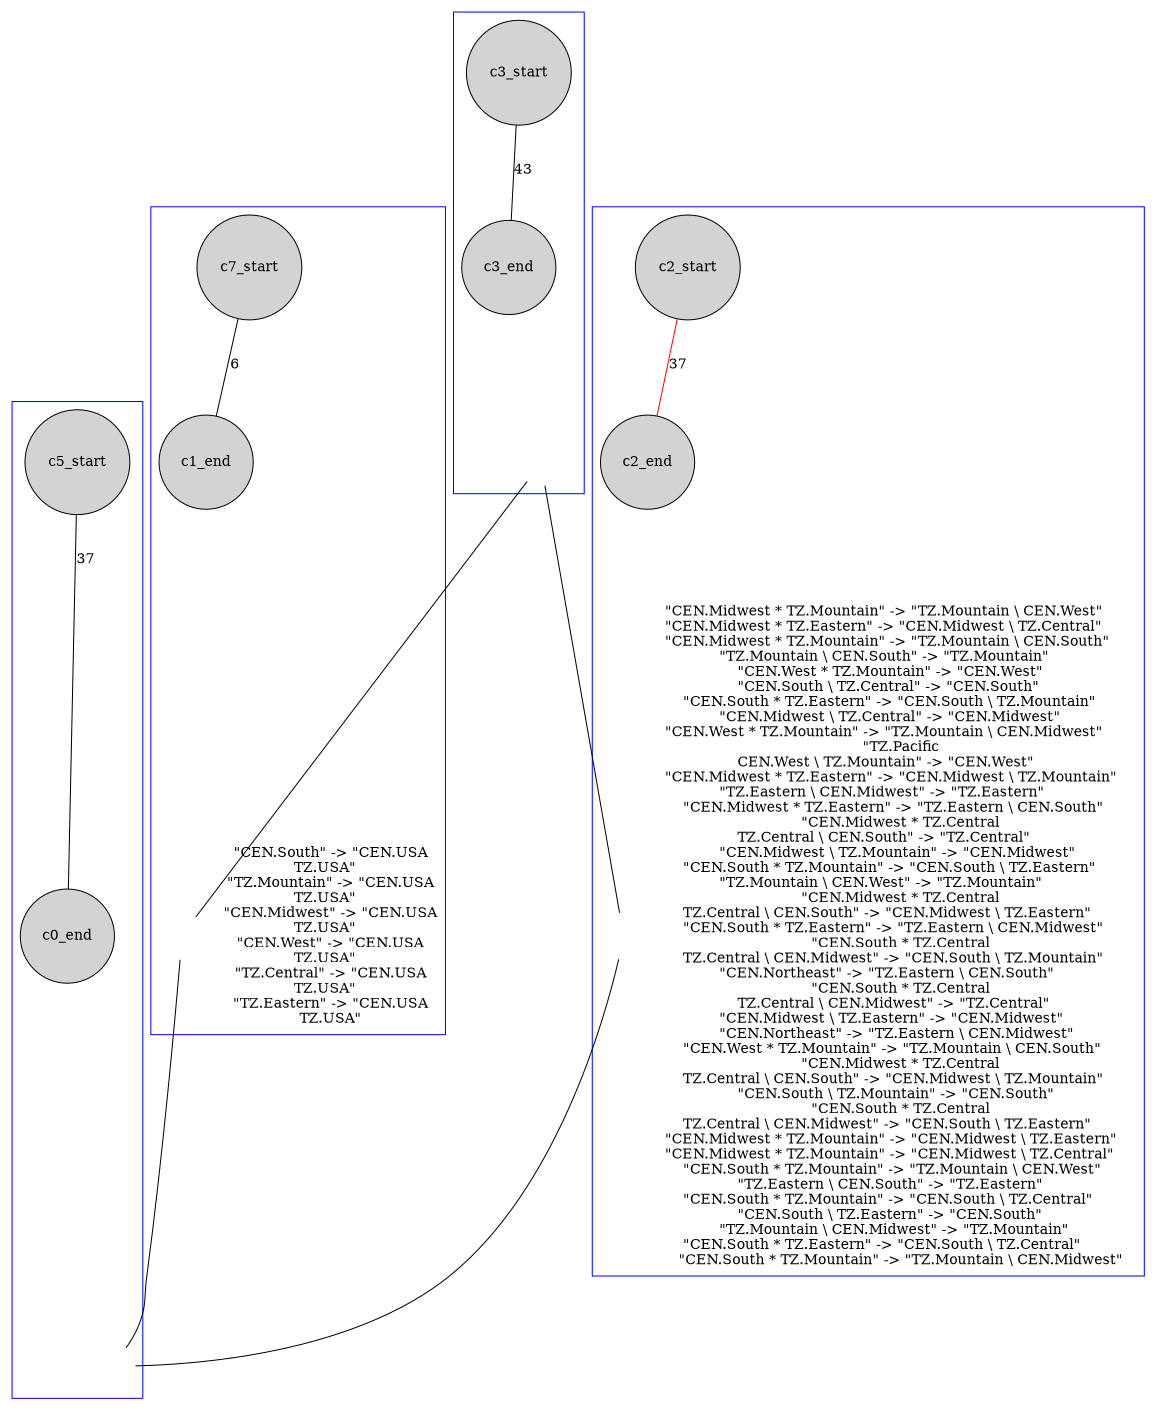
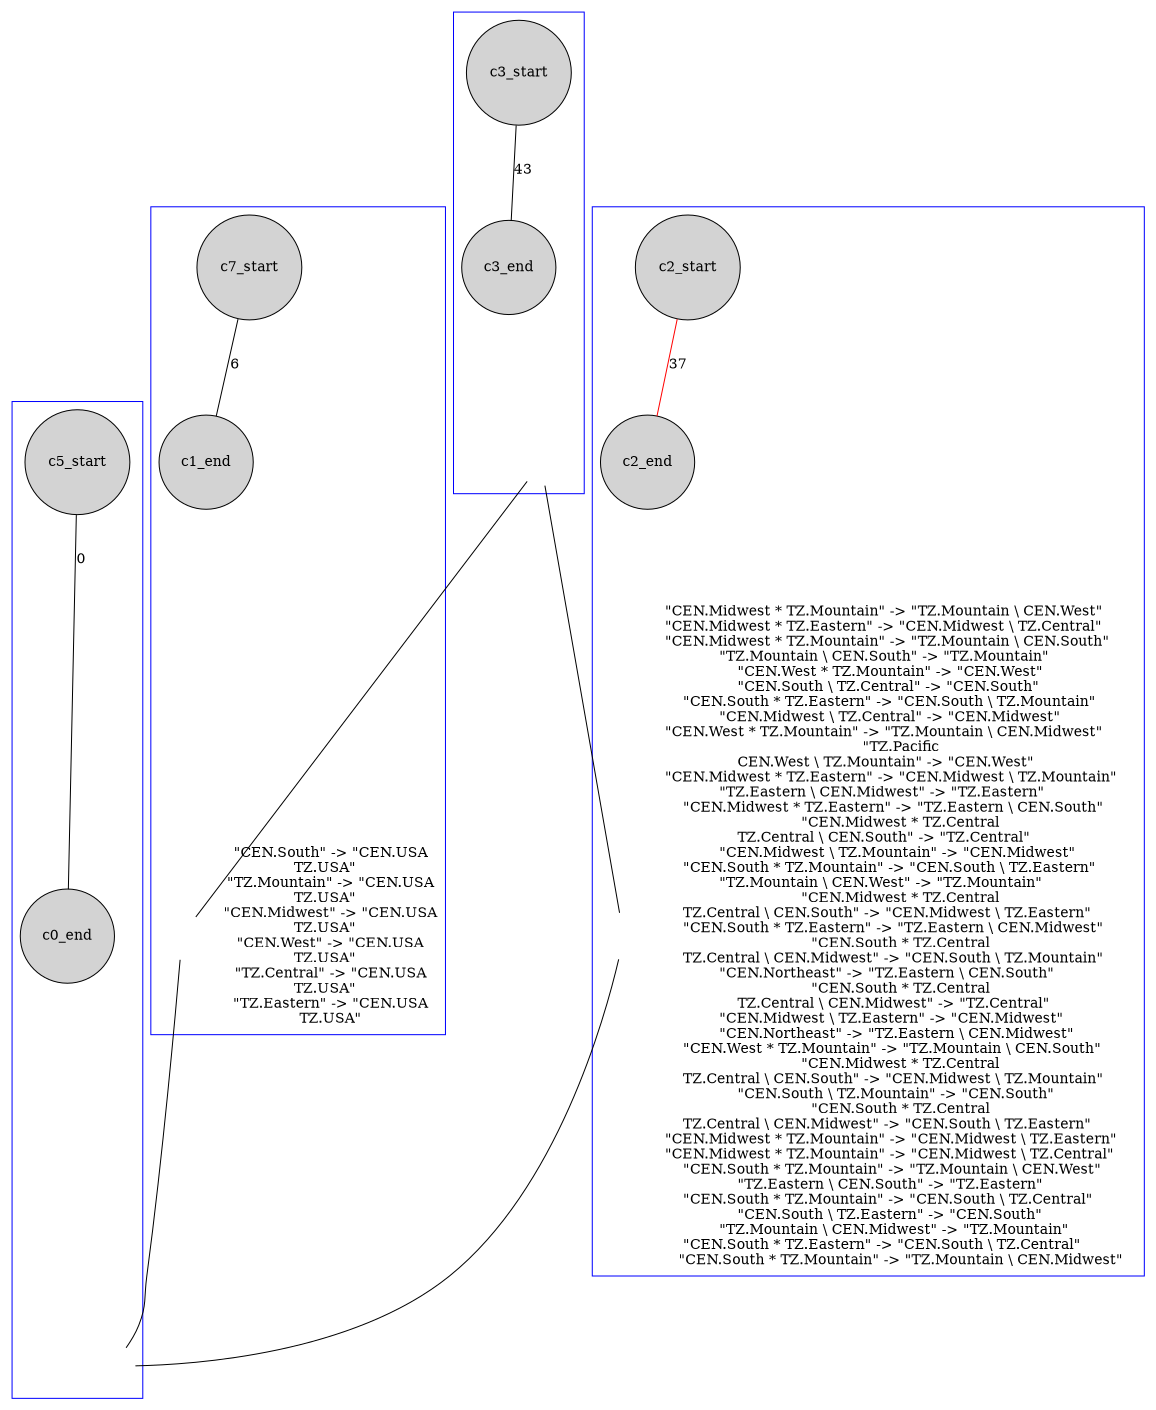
edge "c5_start" -- "c0_end": label "37" -> "0"
